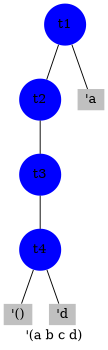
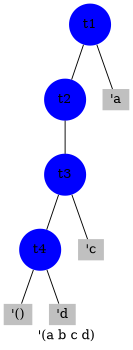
node "'c": added
